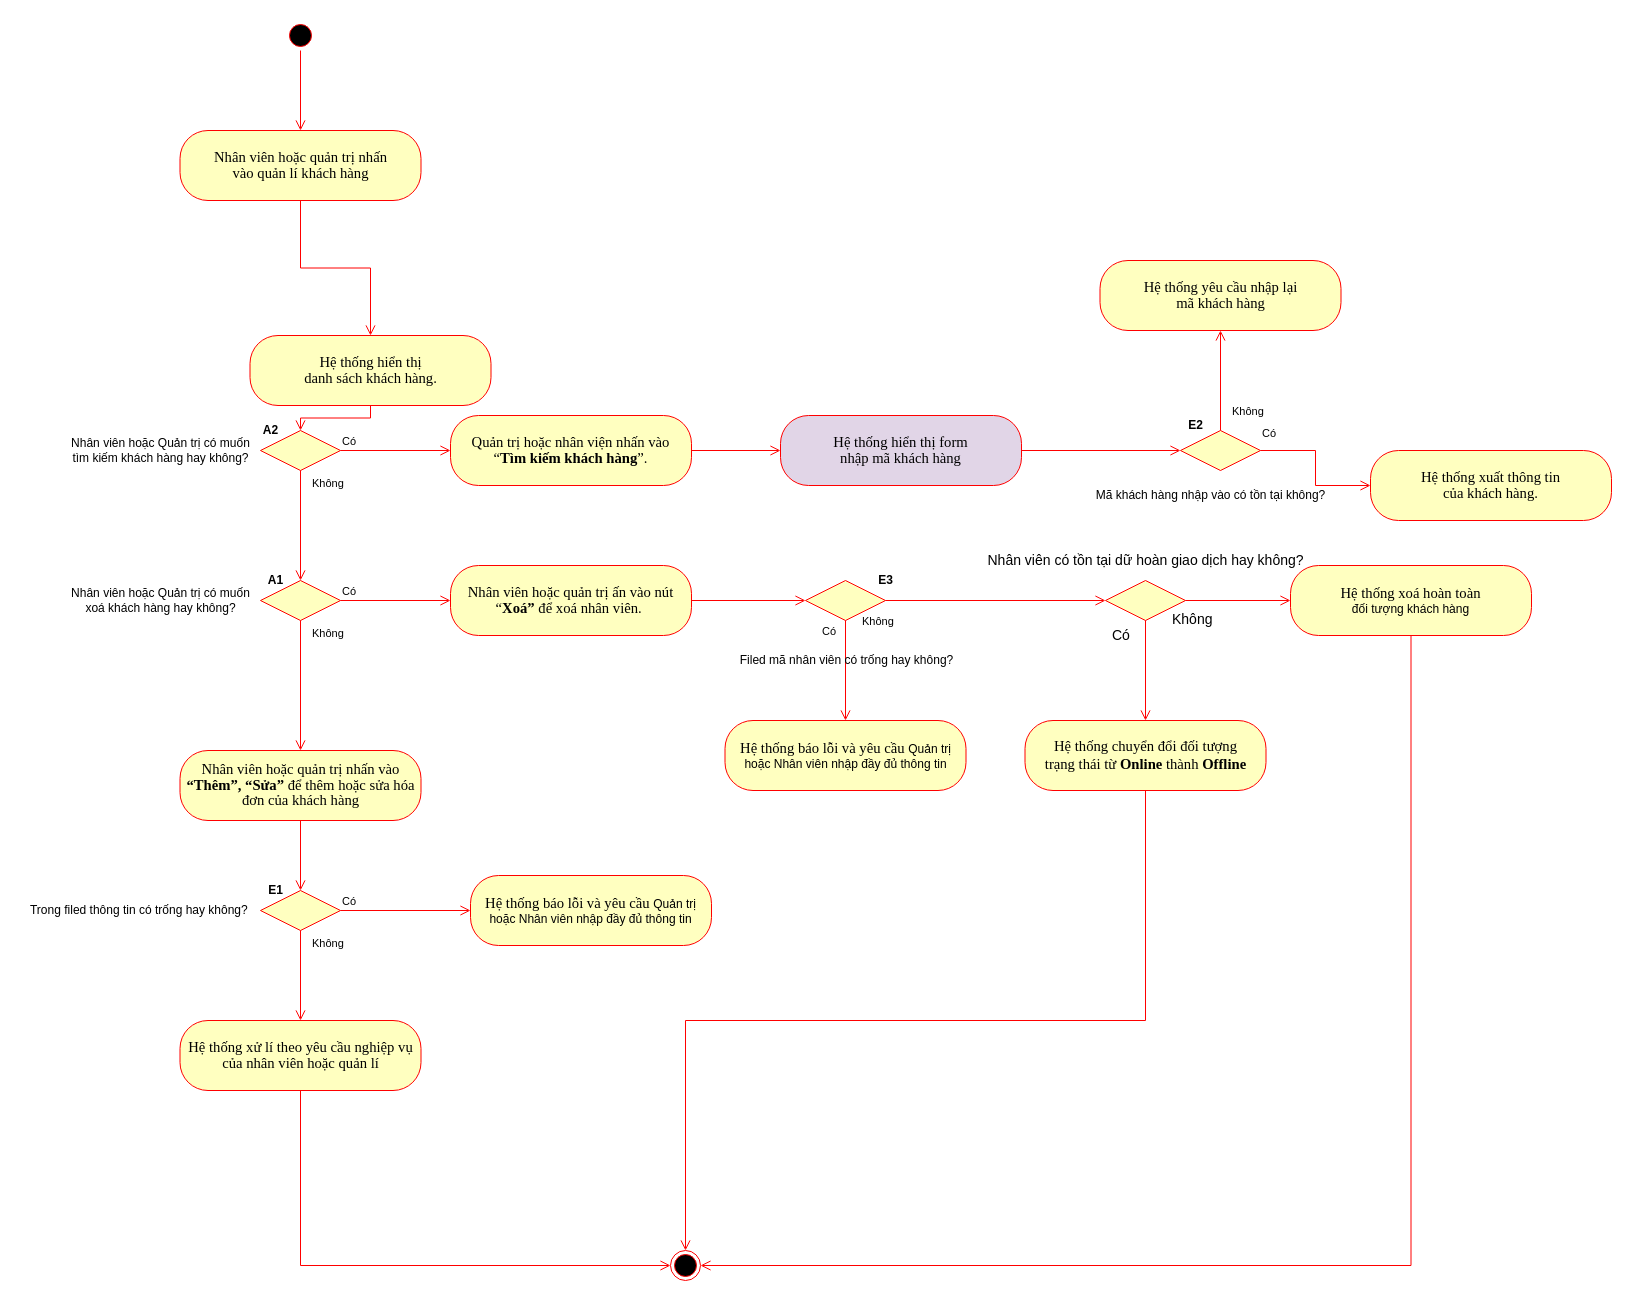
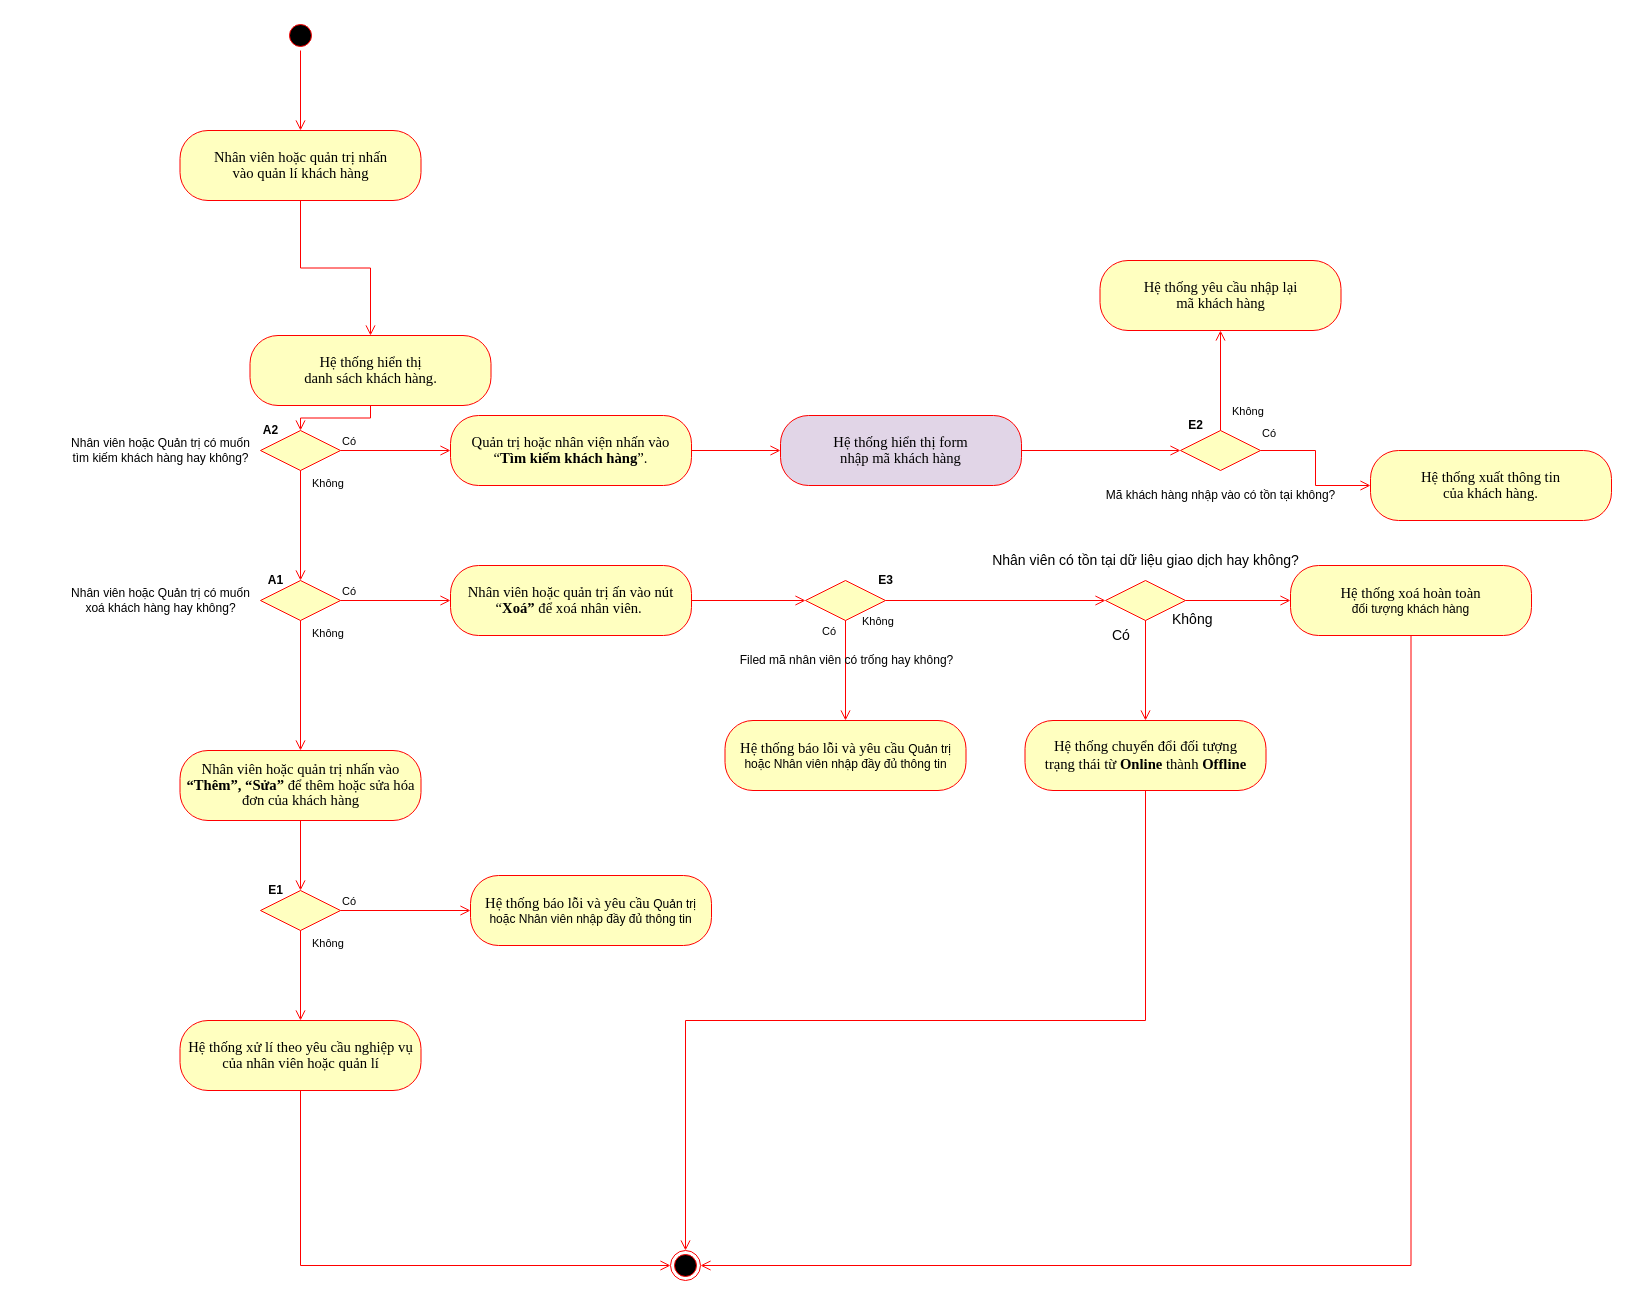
node "Mã khách hàng nhập vào có tồn tại không?": moved (1211, 496) -> (1221, 496)
node "Nhân viên có tồn tại dữ hoàn giao dịch hay không?": label "Nhân viên có tồn tại dữ hoàn giao dịch hay không?" -> "Nhân viên có tồn tại dữ liệu giao dịch hay không?"
node "Trong filed thông tin có trống hay không?": removed
